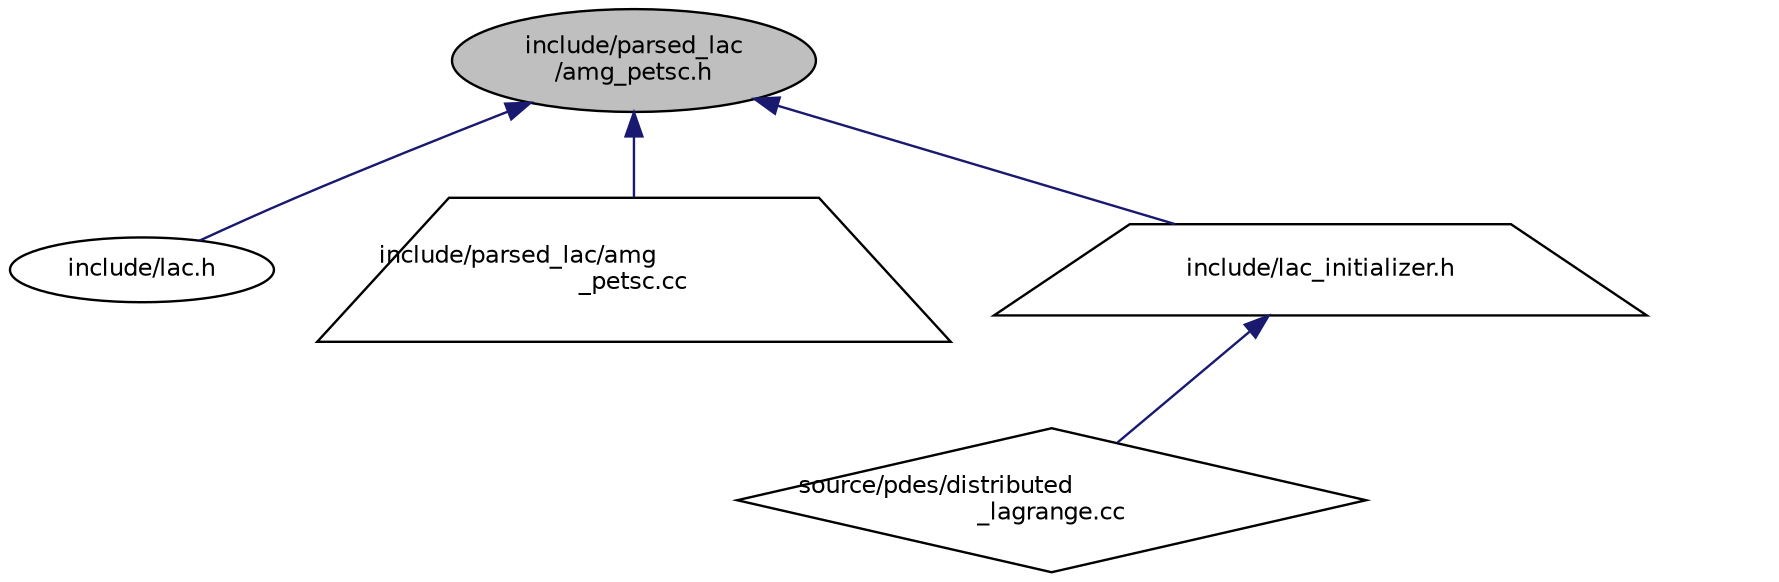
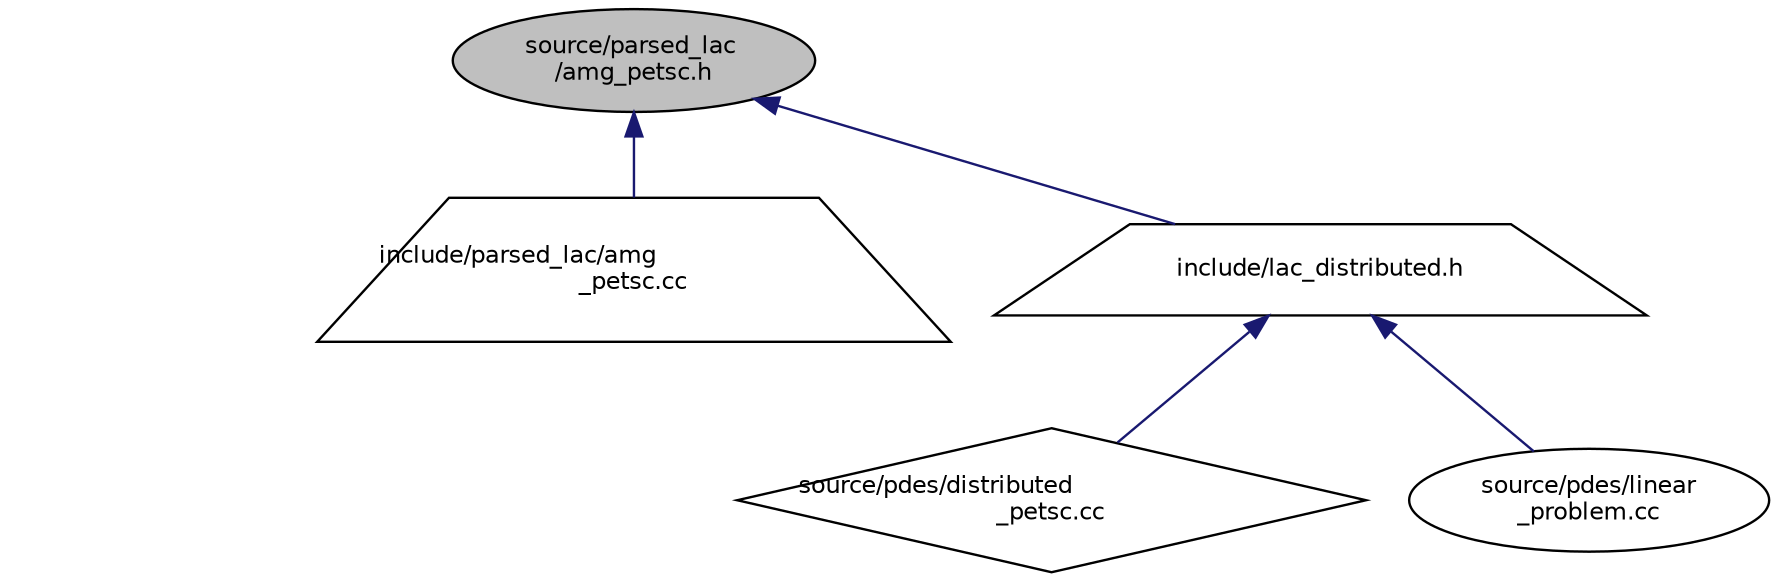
node "include/parsed_lac /amg_petsc.h": label "include/parsed_lac /amg_petsc.h" -> "source/parsed_lac /amg_petsc.h"
node "include/lac.h": removed
node "include/lac_initializer.h": label "include/lac_initializer.h" -> "include/lac_distributed.h"
node "source/pdes/distributed _lagrange.cc": label "source/pdes/distributed _lagrange.cc" -> "source/pdes/distributed _petsc.cc"
node "source/pdes/linear _problem.cc": added
